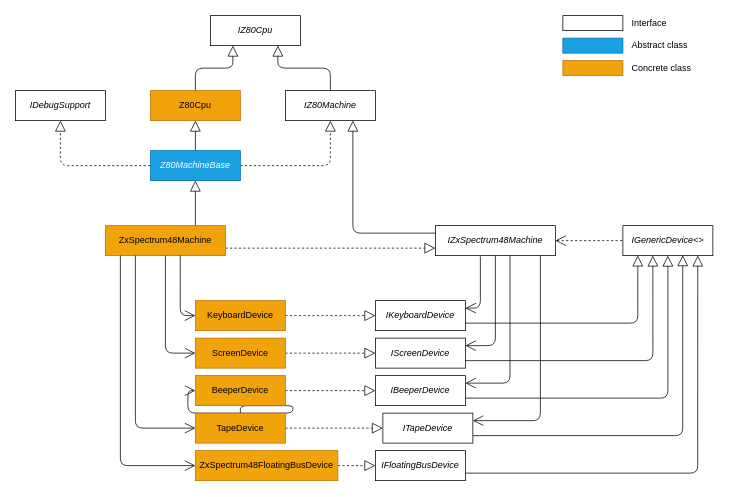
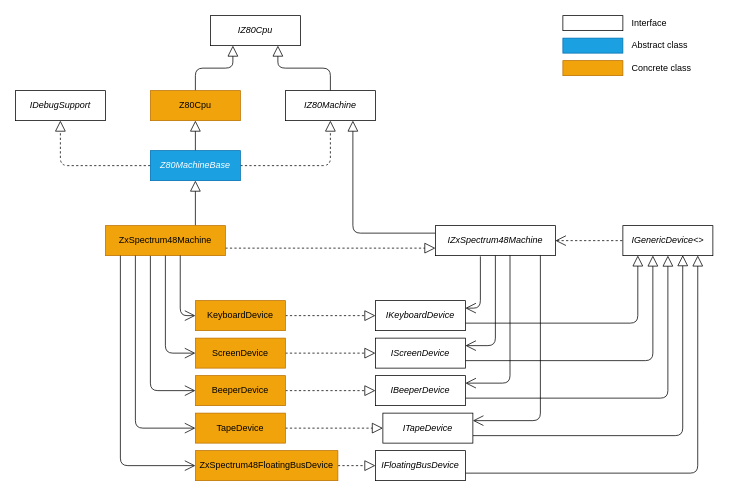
edge "TapeDevice" -> "BeeperDevice": now "ZxSpectrum48Machine" -> "BeeperDevice"
